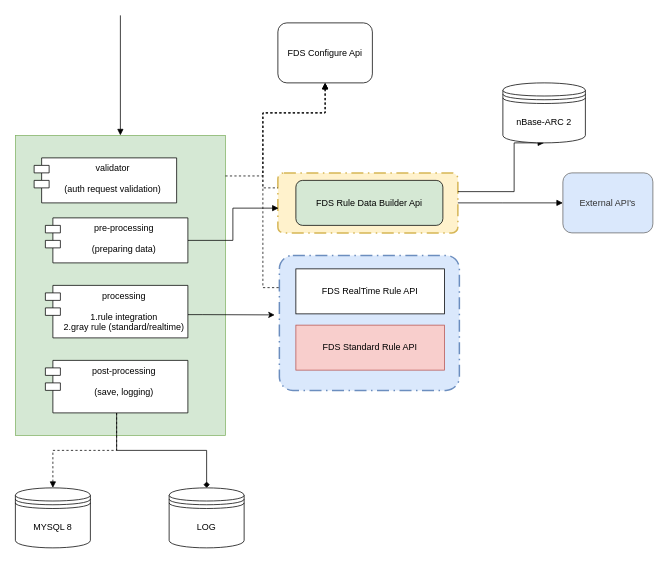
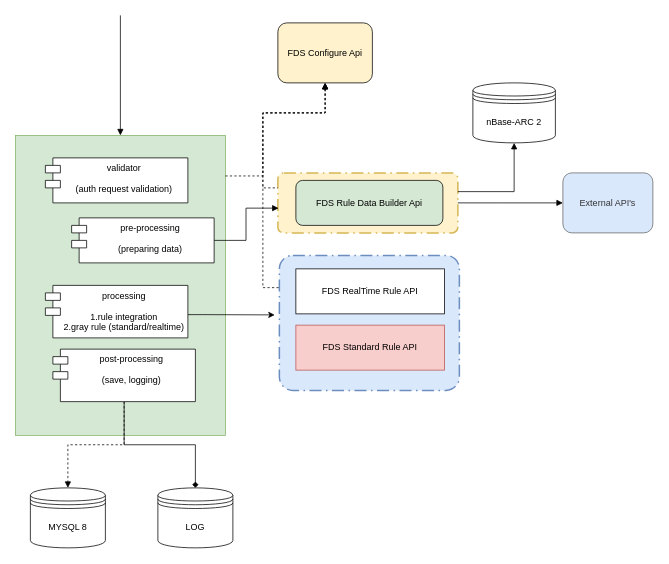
node "FDS Configure Api": fillcolor #ffffff -> #fff2cc
node "nBase-ARC 2": moved (544, 113) -> (514, 113)
node "validator (auth request validation)": moved (105, 180) -> (117, 180)
node "pre-processing (preparing data)": moved (117, 240) -> (143, 240)
node "post-processing (save, logging)": moved (117, 387) -> (124, 375)
node "MYSQL 8": moved (53, 518) -> (68, 518)
node "LOG": moved (207, 518) -> (195, 518)
